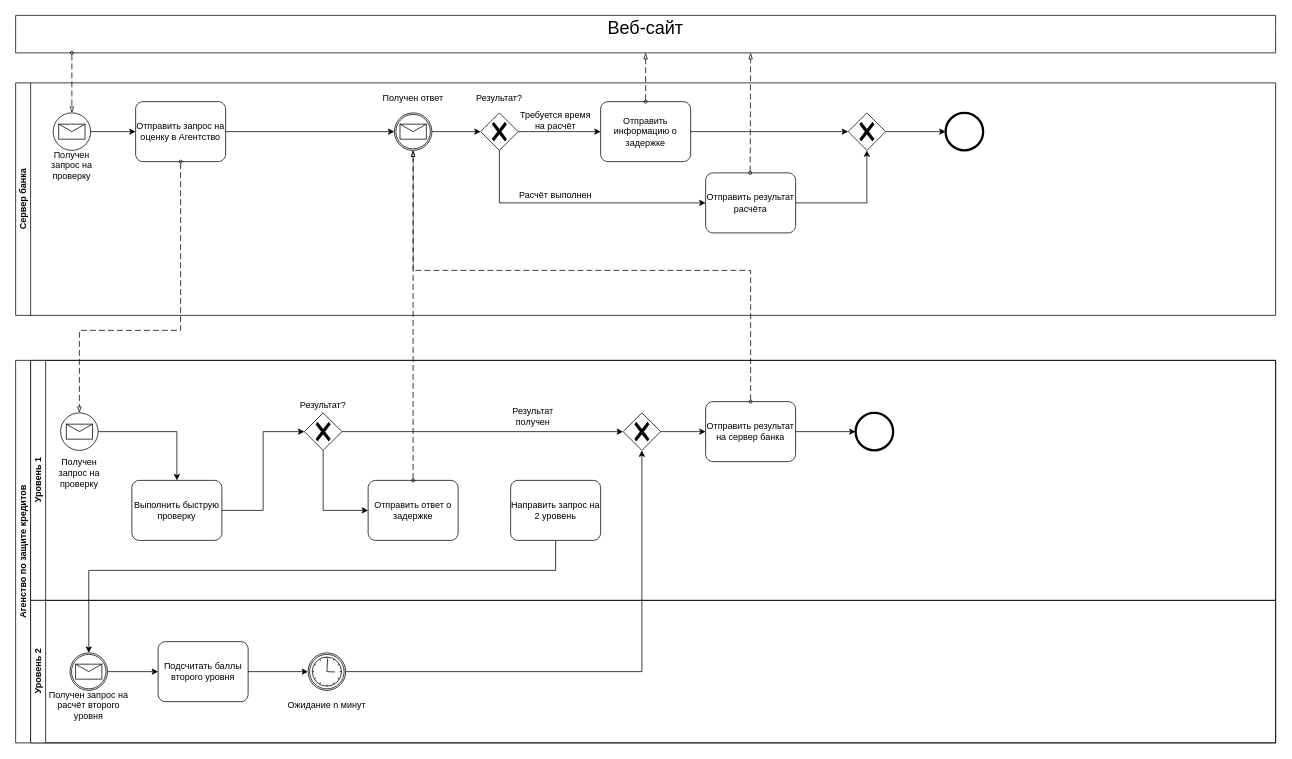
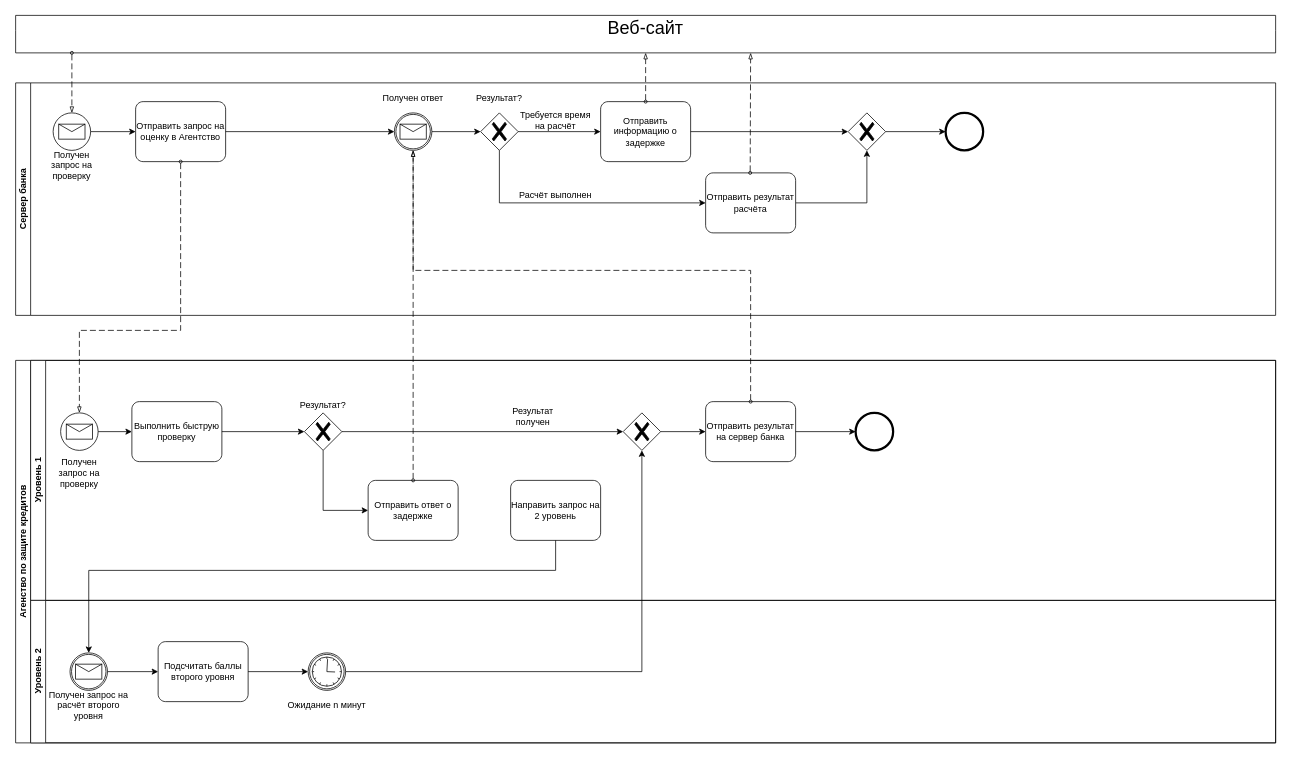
node "Выполнить быструю проверку": moved (177, 510) -> (177, 432)
